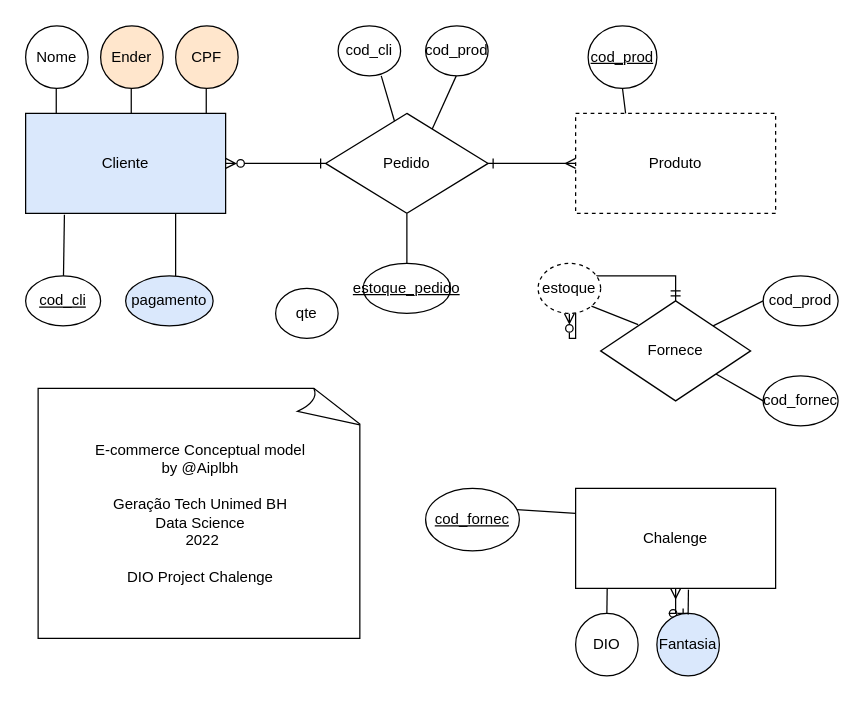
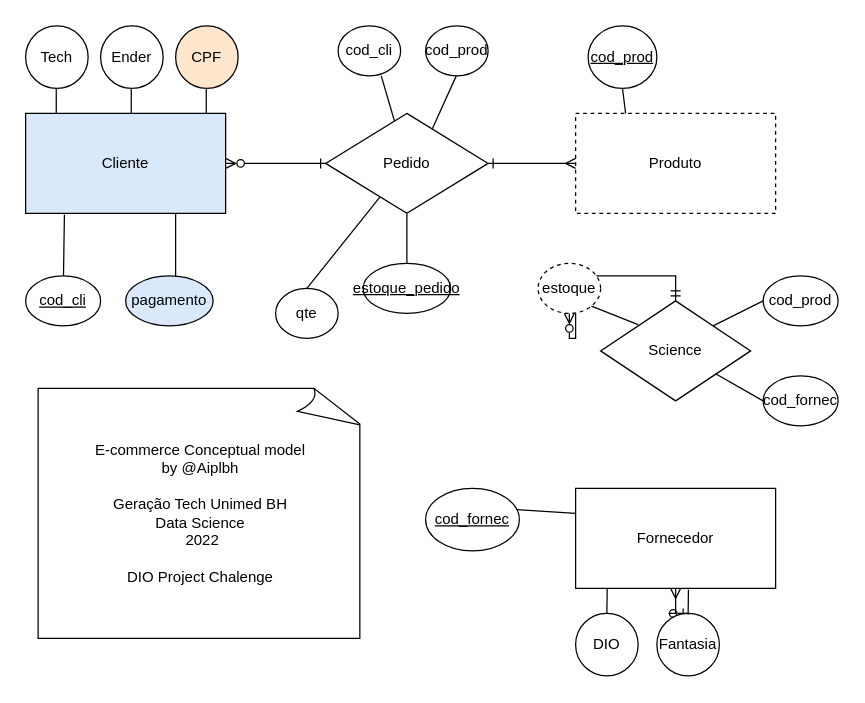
node "Nome": label "Nome" -> "Tech"
node "Ender": fillcolor #ffe6cc -> #ffffff
edge "Pedido" -- "qte": added
node "Fornece": label "Fornece" -> "Science"
node "Chalenge": label "Chalenge" -> "Fornecedor"
node "Fantasia": fillcolor #dae8fc -> #ffffff
